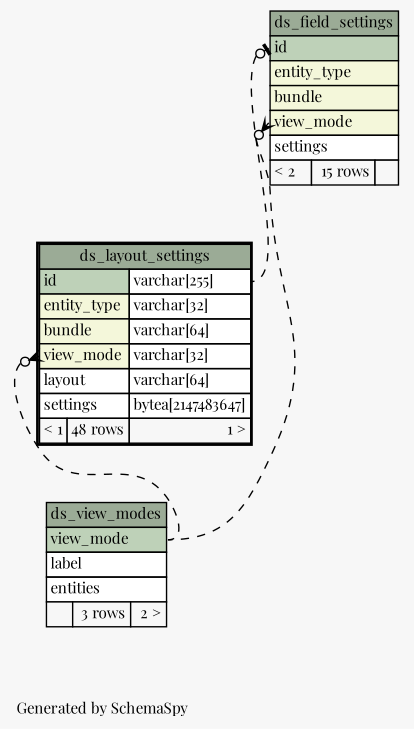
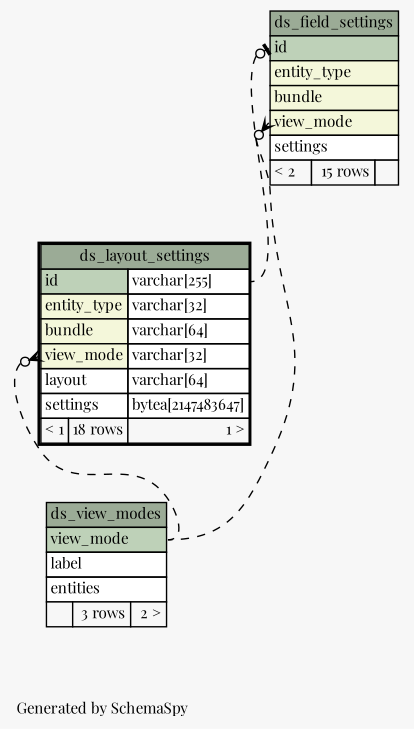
node "ds_layout_settings": text "48 rows" -> "18 rows"
